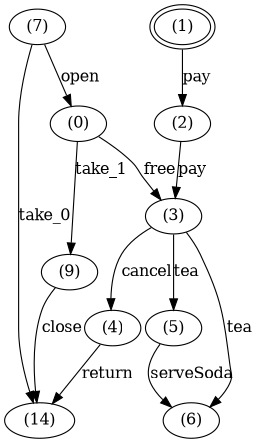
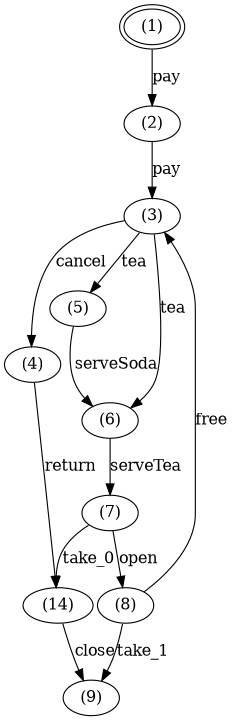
node "(0)": label "(0)" -> "(8)"
edge "(9)" -> "(14)": reversed
edge "(6)" -> "(7)": added, label "serveTea"
